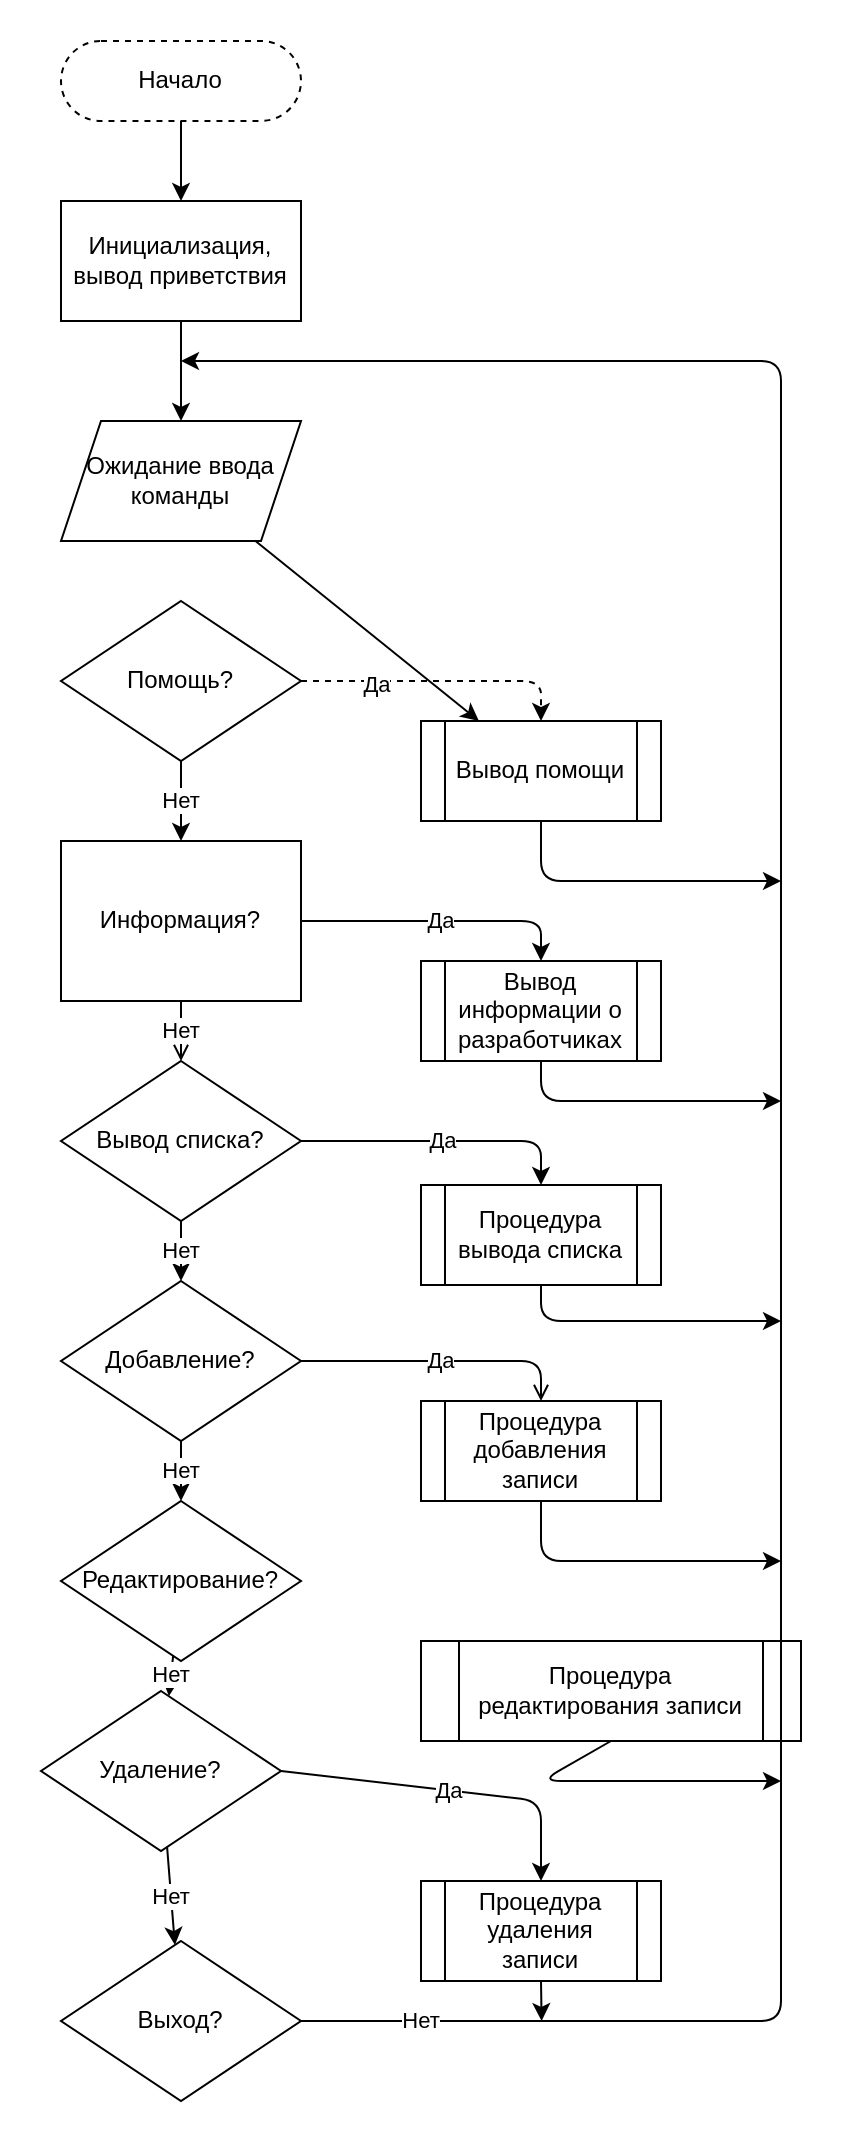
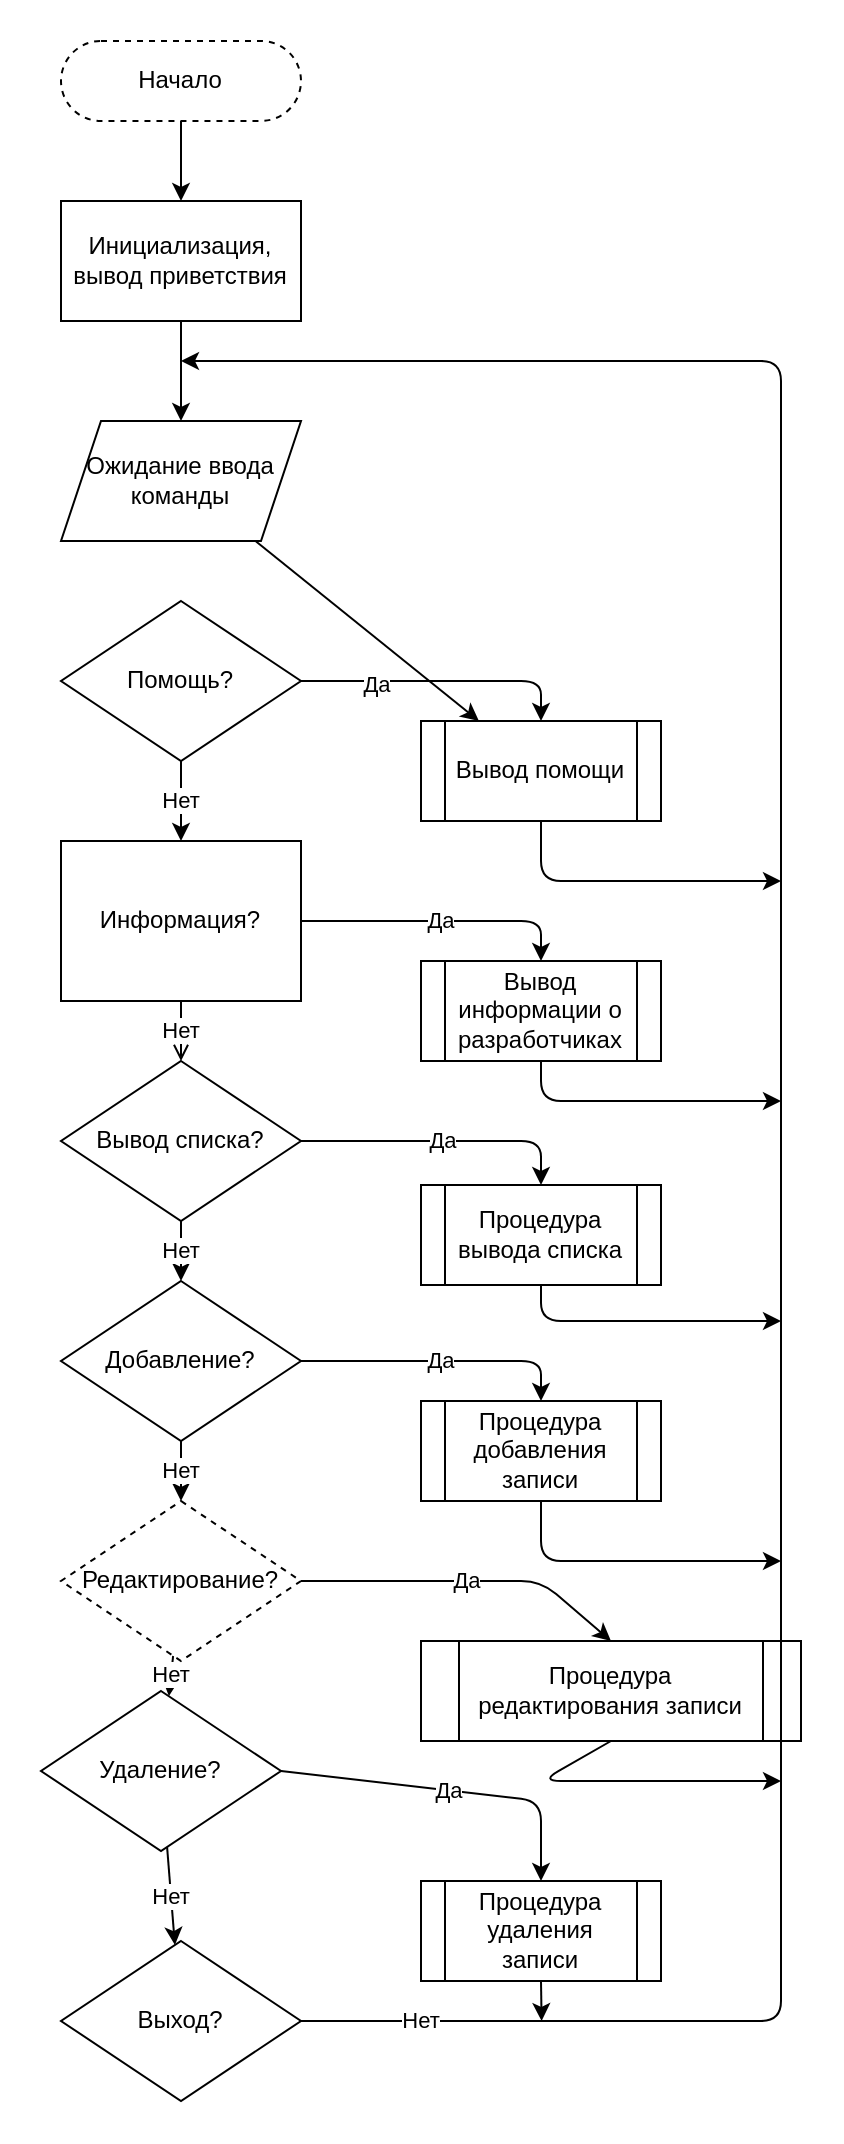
edge "Помощь?" -> "Вывод помощи": style dashed -> solid
edge "Добавление?" -> "Процедура добавления записи": arrowhead open -> classic
node "Редактирование?": style solid -> dashed
edge "Редактирование?" -> "Процедура редактирования записи": added, label "Да"
